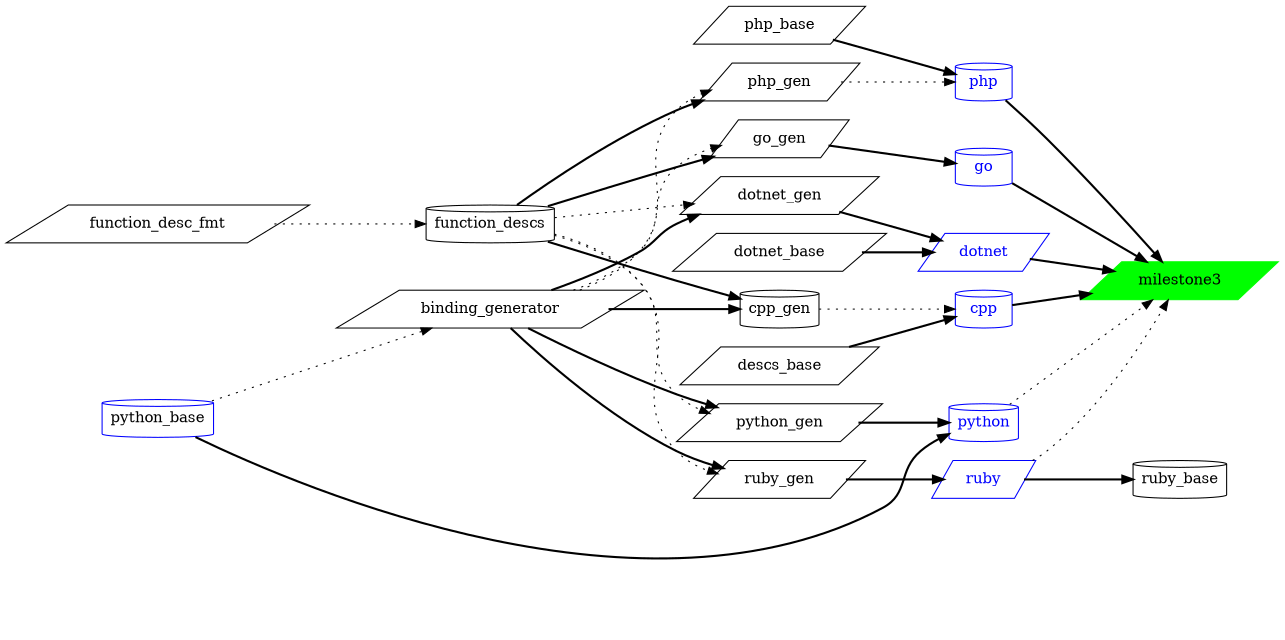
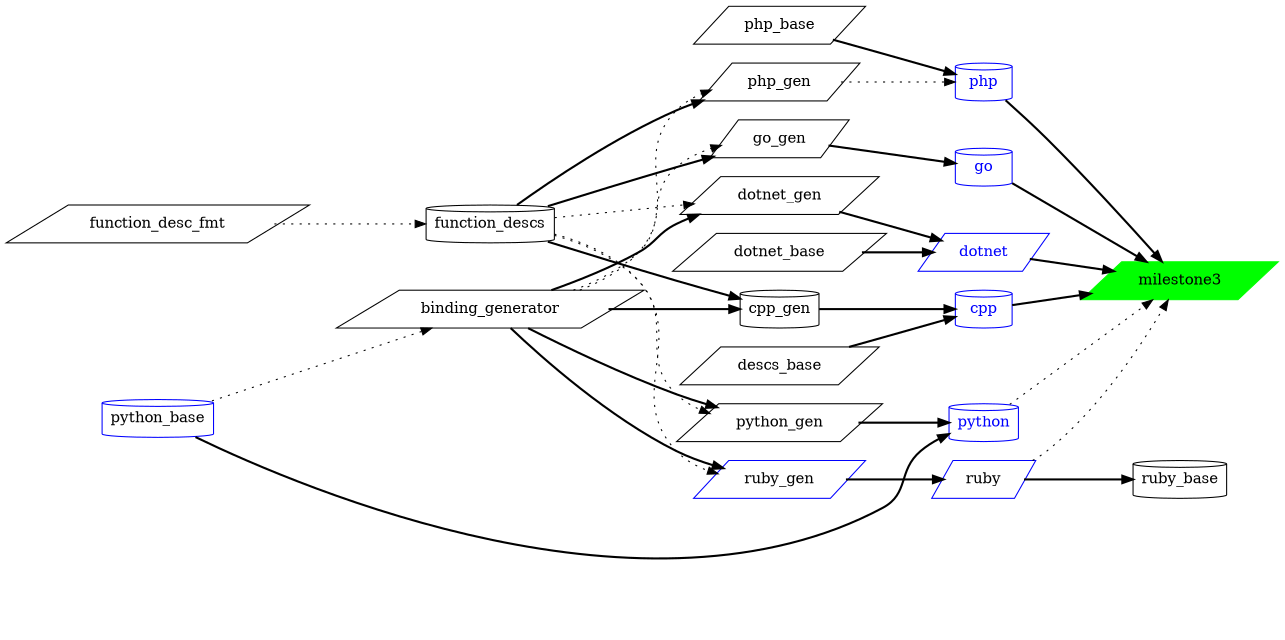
edge "cpp_gen" -> "cpp": style dotted -> bold
node "ruby_gen": color black -> blue
node "ruby": fontcolor blue -> black
